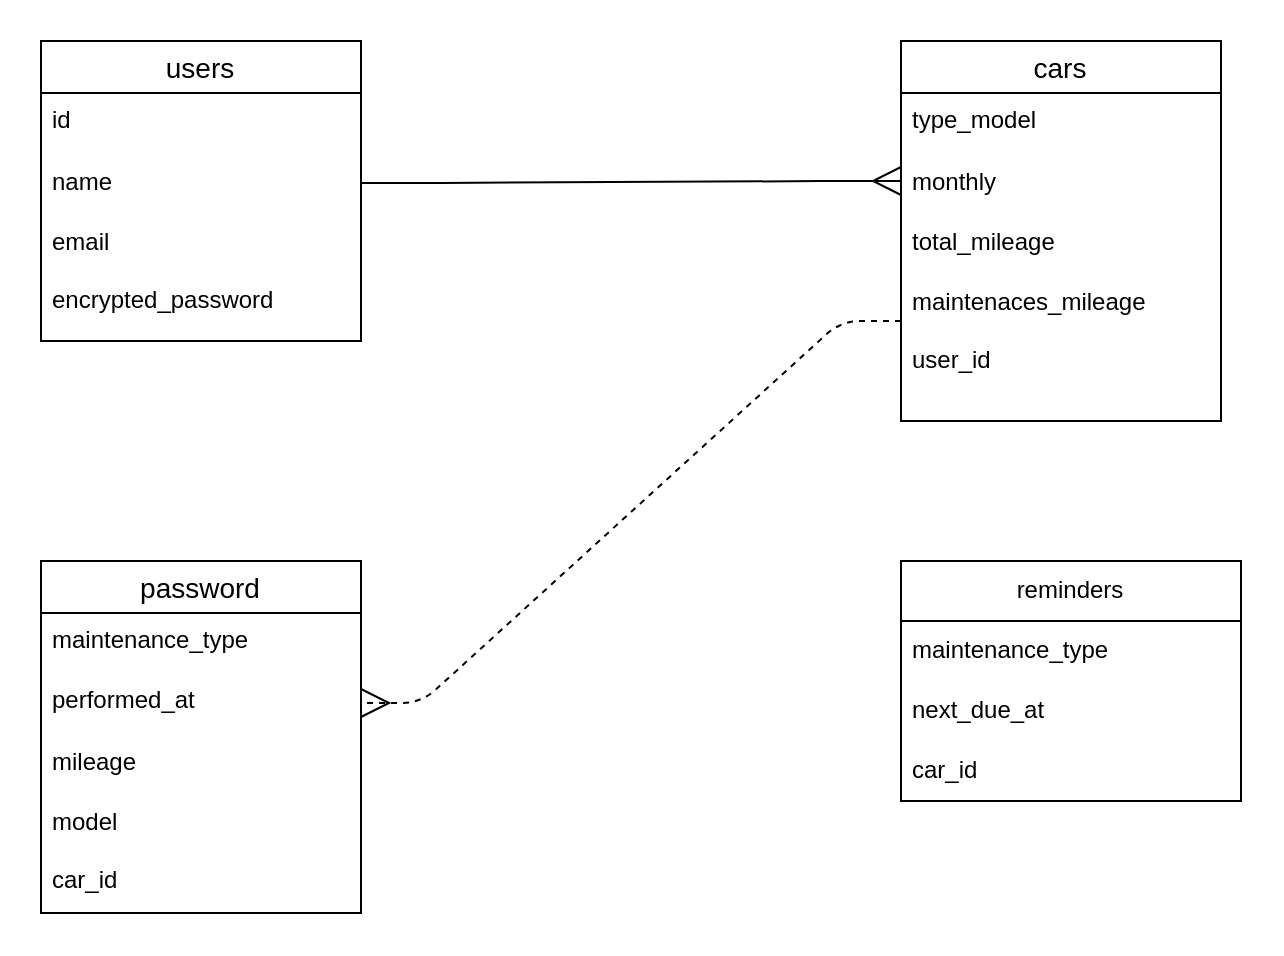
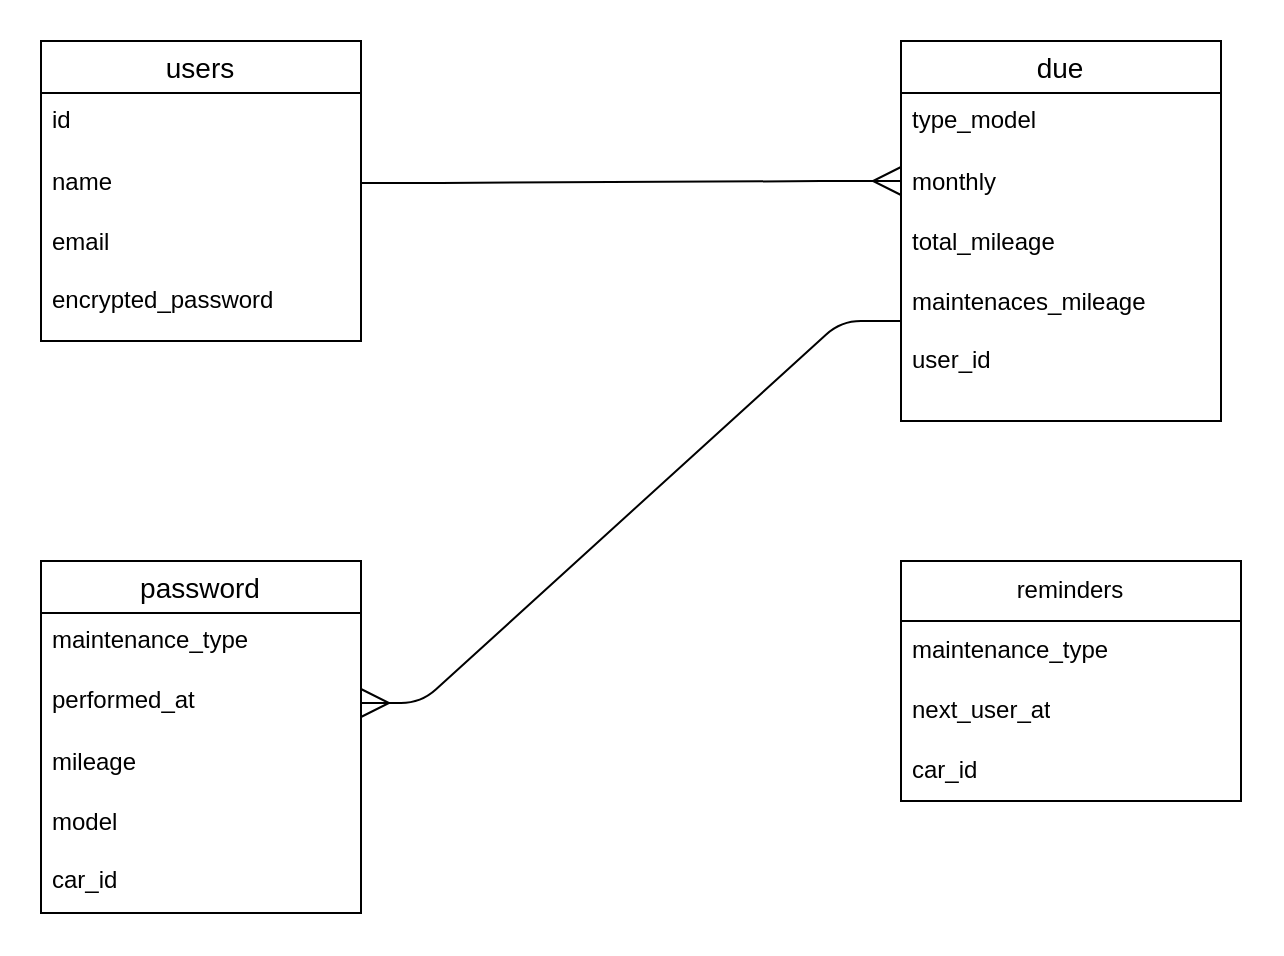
node "cars": label "cars" -> "due"
edge "maintenaces_mileage" -> "performed_at": style dashed -> solid
node "next_due_at": label "next_due_at" -> "next_user_at"
